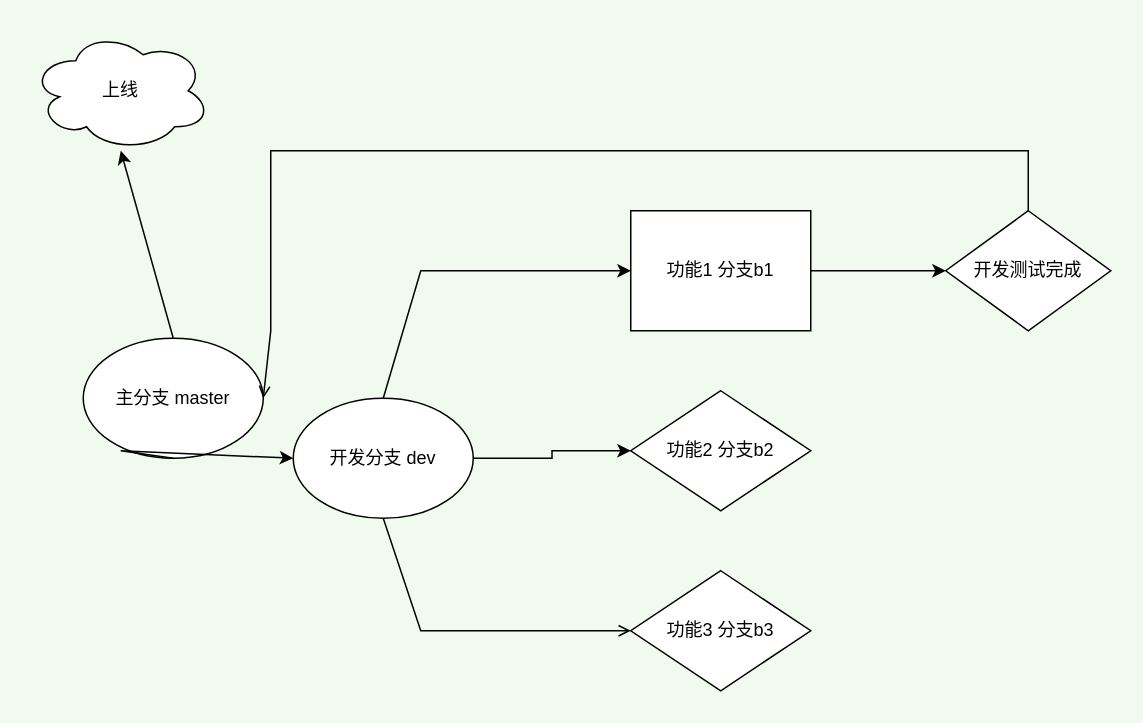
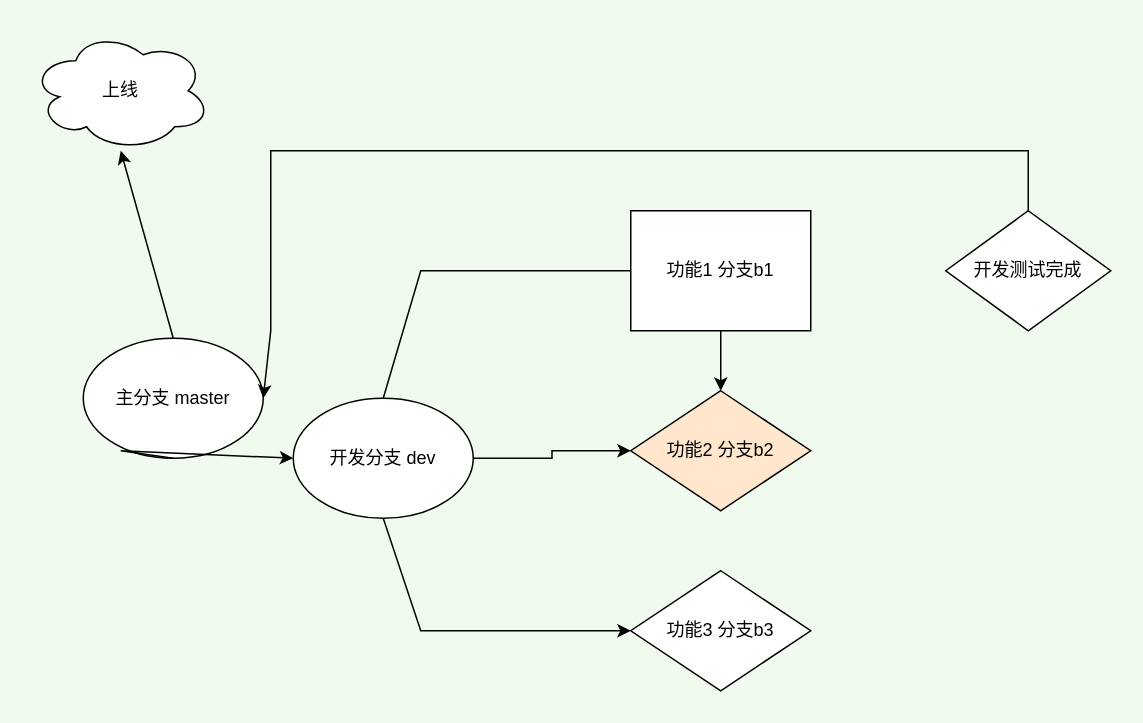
edge "开发分支 dev" -> "功能1 分支b1": arrowhead classic -> none
edge "功能1 分支b1" -> "开发测试完成": now "功能1 分支b1" -> "功能2 分支b2"
edge "开发测试完成" -> "主分支 master": arrowhead open -> classic
node "功能2 分支b2": fillcolor #ffffff -> #ffe6cc
edge "开发分支 dev" -> "功能3 分支b3": arrowhead open -> classic
